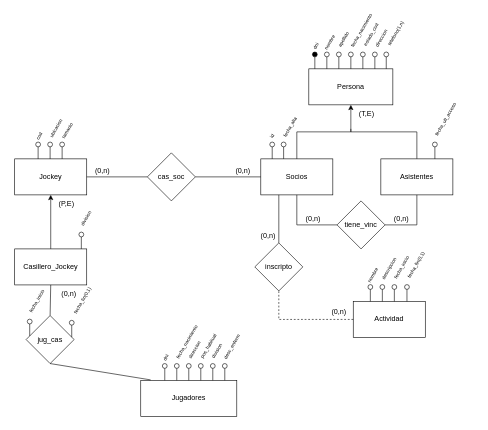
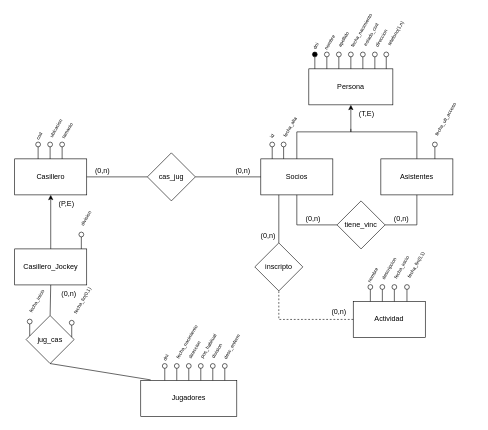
node "Jockey": label "Jockey" -> "Casillero"
node "cas_soc": label "cas_soc" -> "cas_jug"
